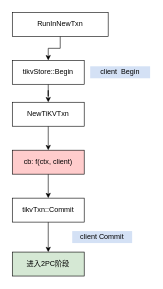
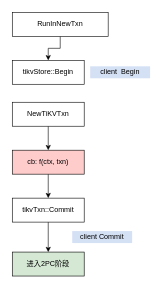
edge "tikvStore::Begin" -> "NewTiKVTxn": removed
node "cb: f(ctx, client)": label "cb: f(ctx, client)" -> "cb: f(ctx, txn)"
